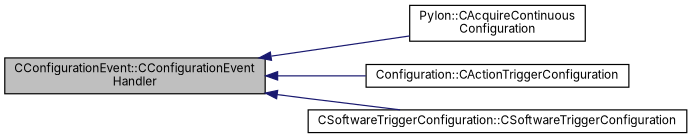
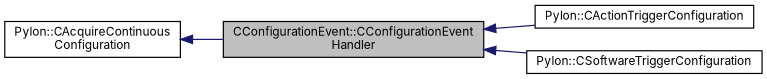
edge "Pylon::CAcquireContinuous Configuration" -> "CConfigurationEvent::CConfigurationEvent Handler": reversed
node "Configuration::CActionTriggerConfiguration": label "Configuration::CActionTriggerConfiguration" -> "Pylon::CActionTriggerConfiguration"
node "CSoftwareTriggerConfiguration::CSoftwareTriggerConfiguration": label "CSoftwareTriggerConfiguration::CSoftwareTriggerConfiguration" -> "Pylon::CSoftwareTriggerConfiguration"
